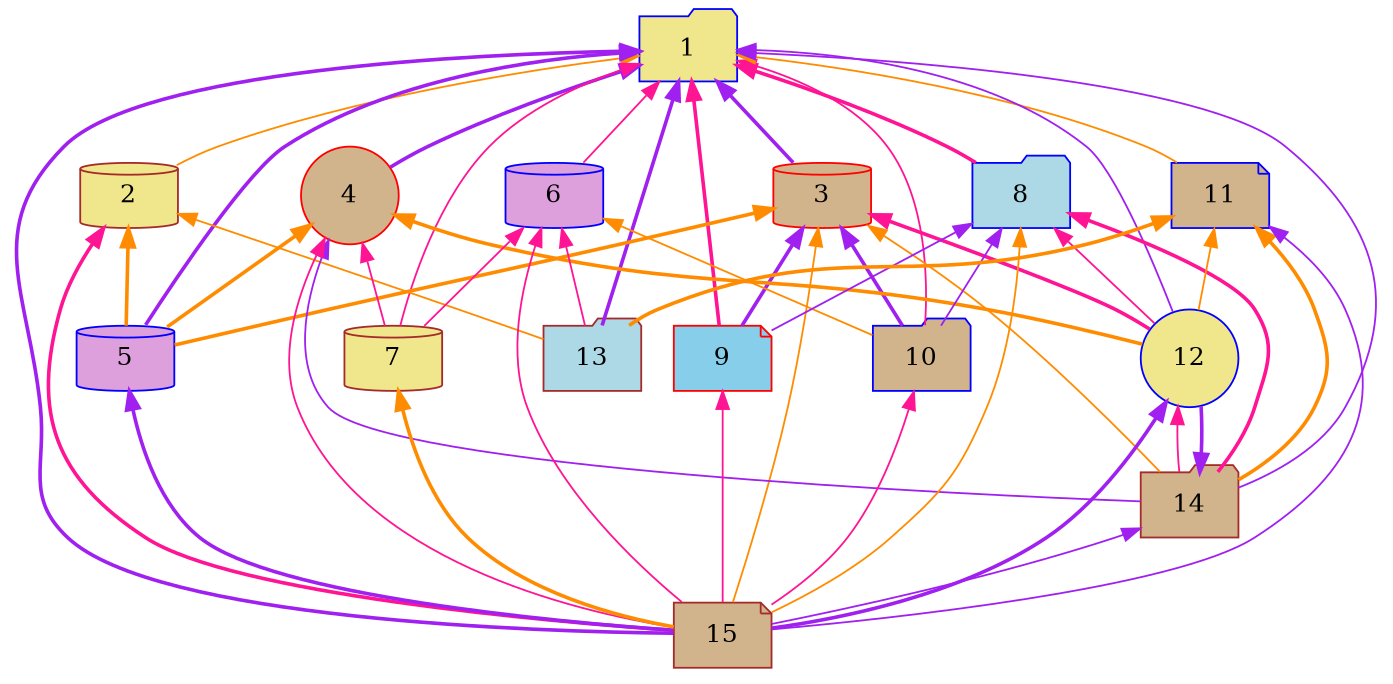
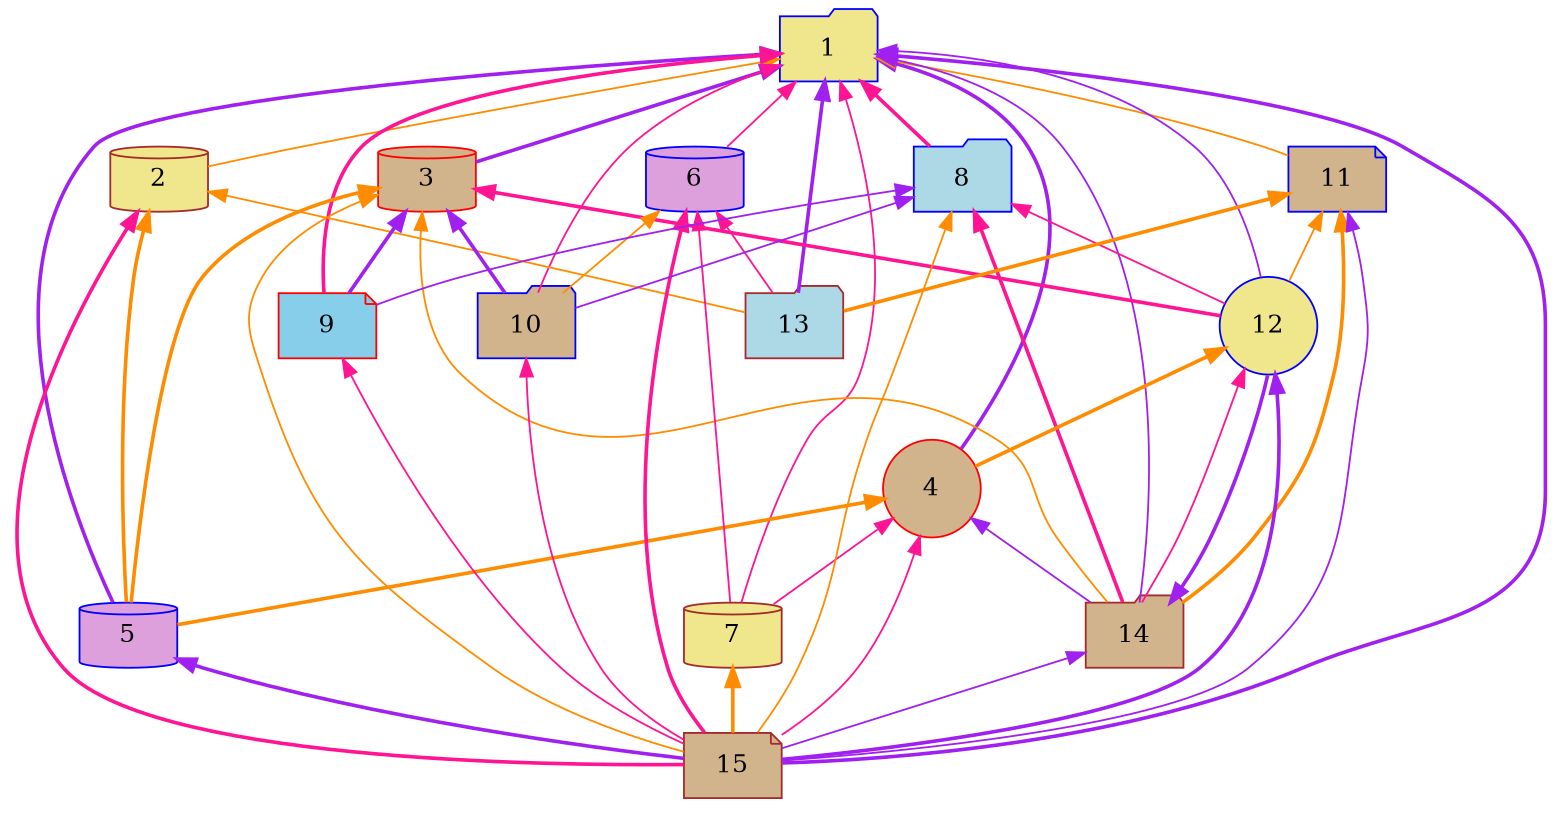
edge "12" -> "4": reversed
edge "15" -> "6": style solid -> bold
